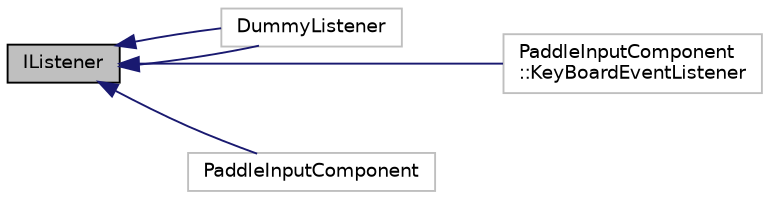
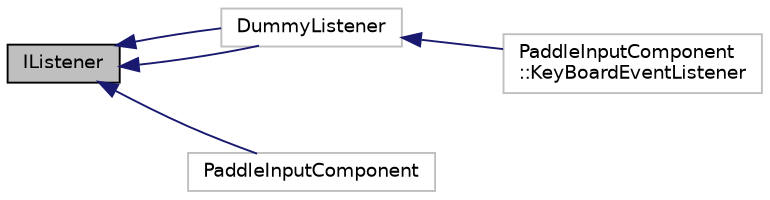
edge "PaddleInputComponent ::KeyBoardEventListener" -> "IListener": now "PaddleInputComponent ::KeyBoardEventListener" -> "DummyListener"
